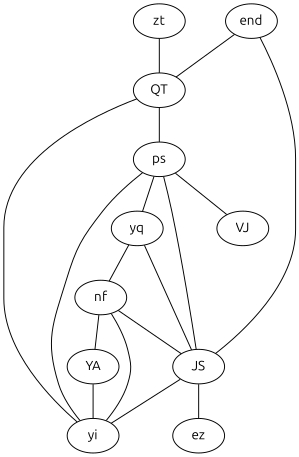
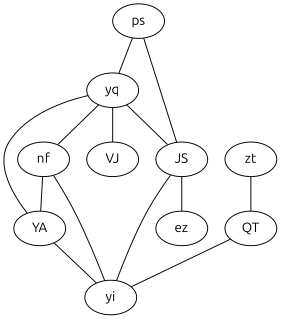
node "end": removed
edge "QT" -- "ps": removed
edge "yq" -- "YA": added
edge "ps" -- "VJ": now "yq" -- "VJ"
edge "ps" -- "yi": removed
edge "nf" -- "JS": removed
